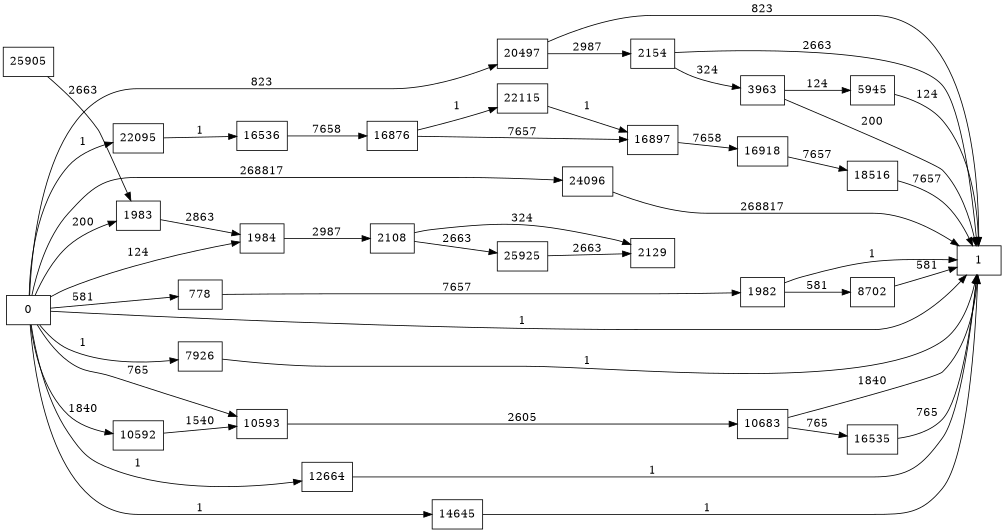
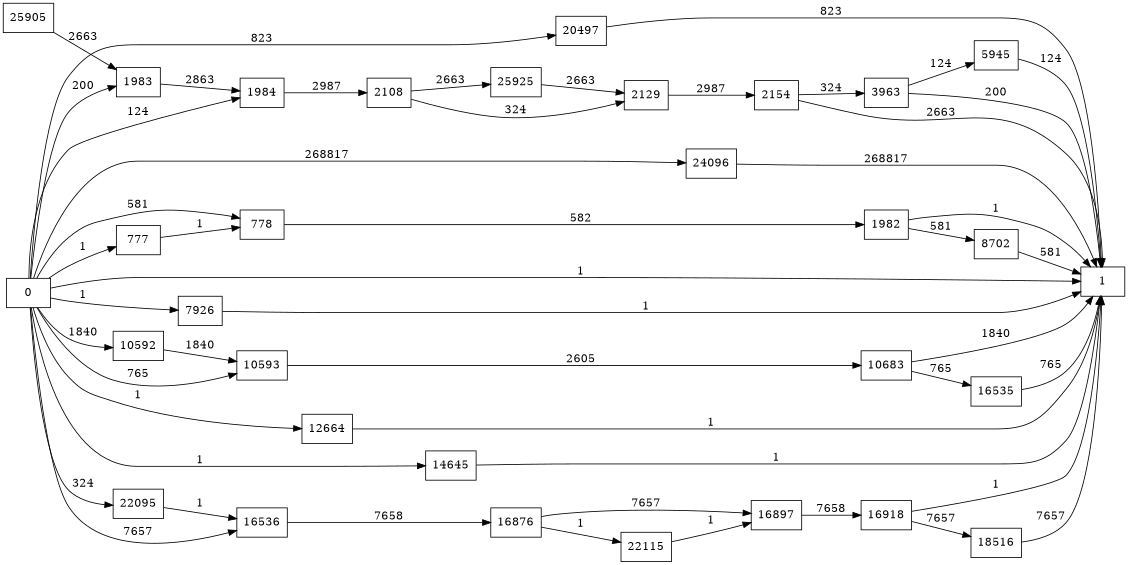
edge "20497" -> "2154": now "2129" -> "2154"
edge "0" -> "22095": label "1" -> "324"
node "777": added
edge "778" -> "1982": label "7657" -> "582"
edge "10592" -> "10593": label "1540" -> "1840"
edge "16918" -> "1": added, label "1"
edge "0" -> "16536": added, label "7657"
